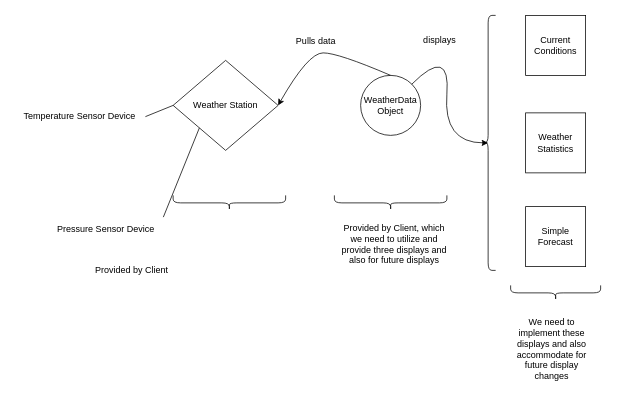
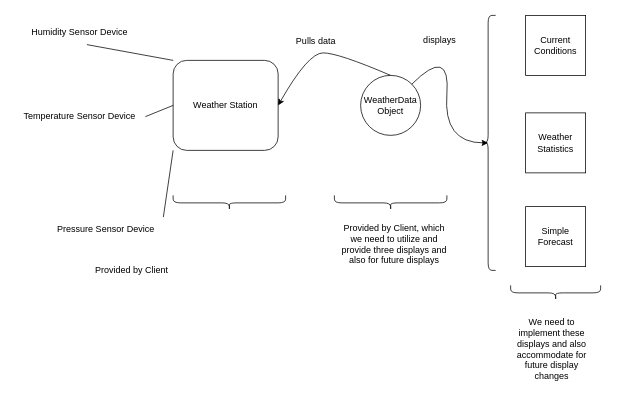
node "Humidity Sensor Device": added
edge "Humidity Sensor Device" -- "Weather Station": added
node "Weather Station": shape diamond -> rounded rectangle
